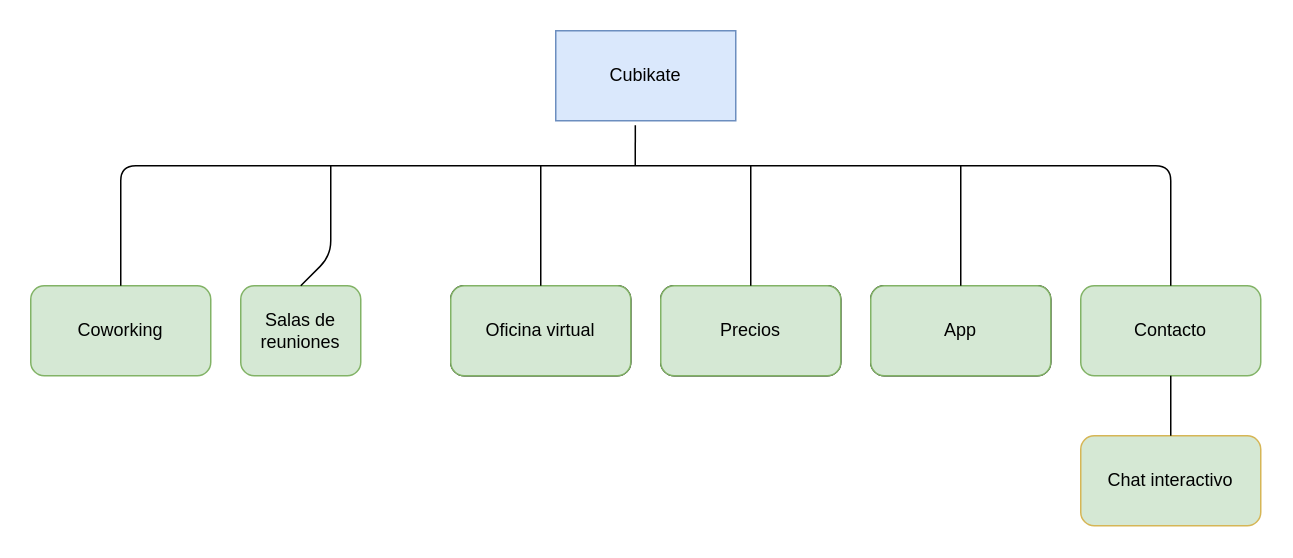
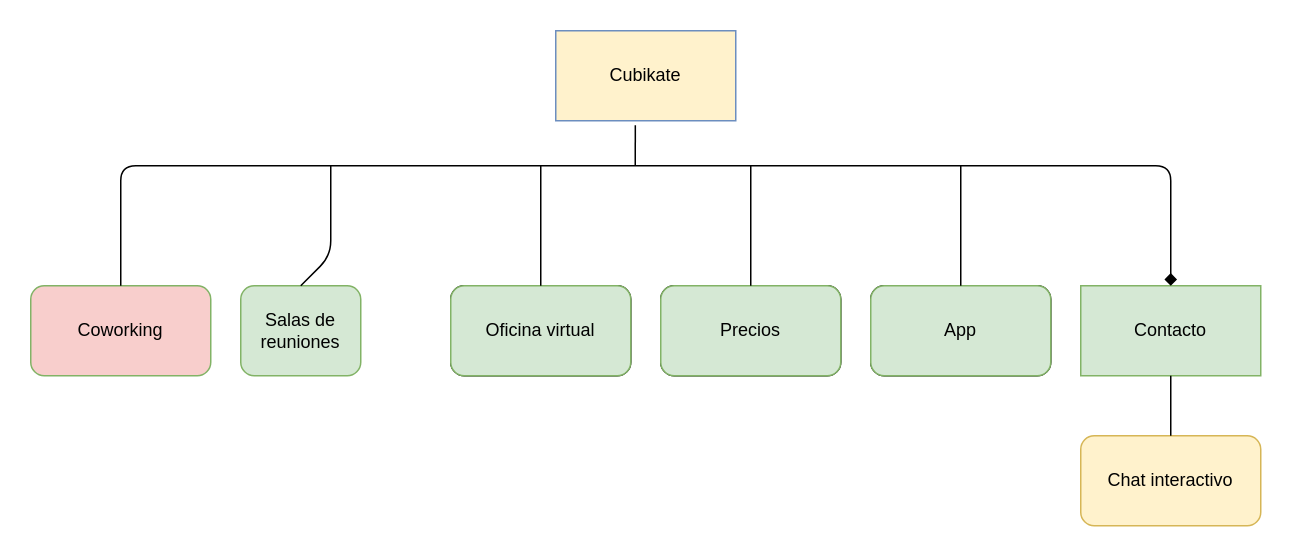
node "Cubikate": fillcolor #dae8fc -> #fff2cc
edge "Coworking" -- "Contacto": arrowhead none -> diamond
node "Coworking": fillcolor #d5e8d4 -> #f8cecc
node "Contacto": shape rounded rectangle -> rectangle
node "Chat interactivo": fillcolor #d5e8d4 -> #fff2cc
